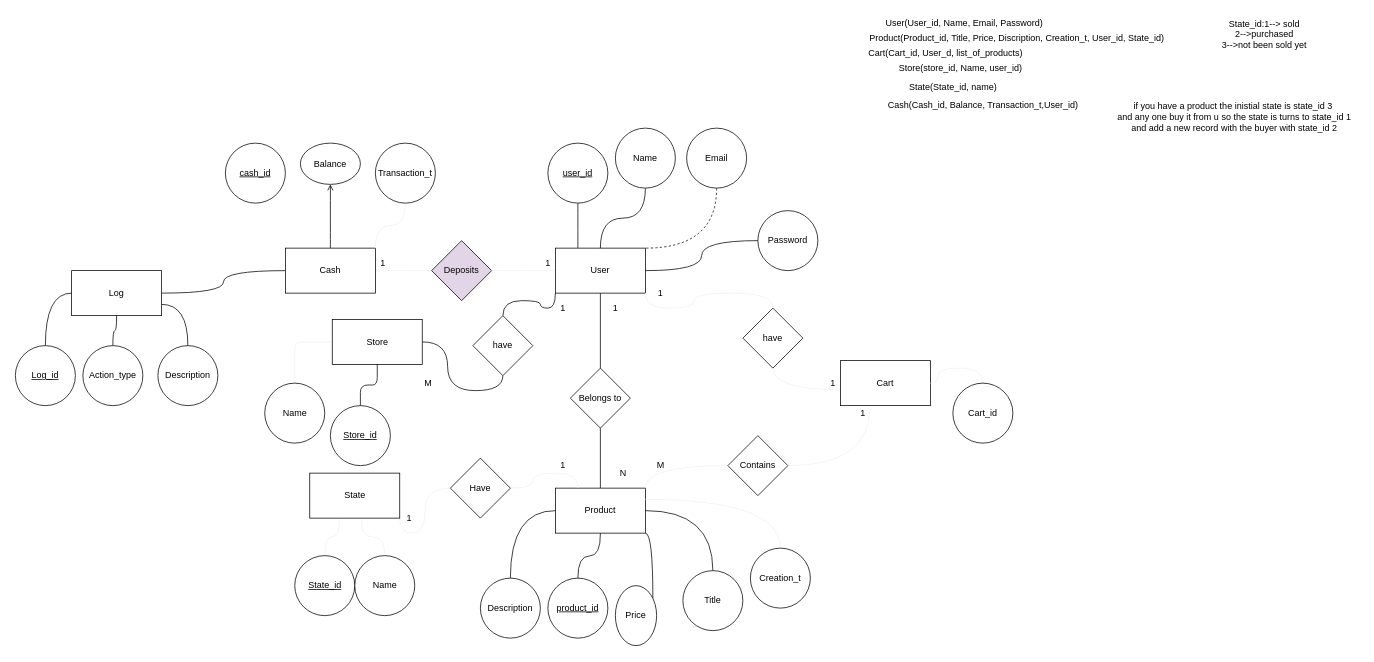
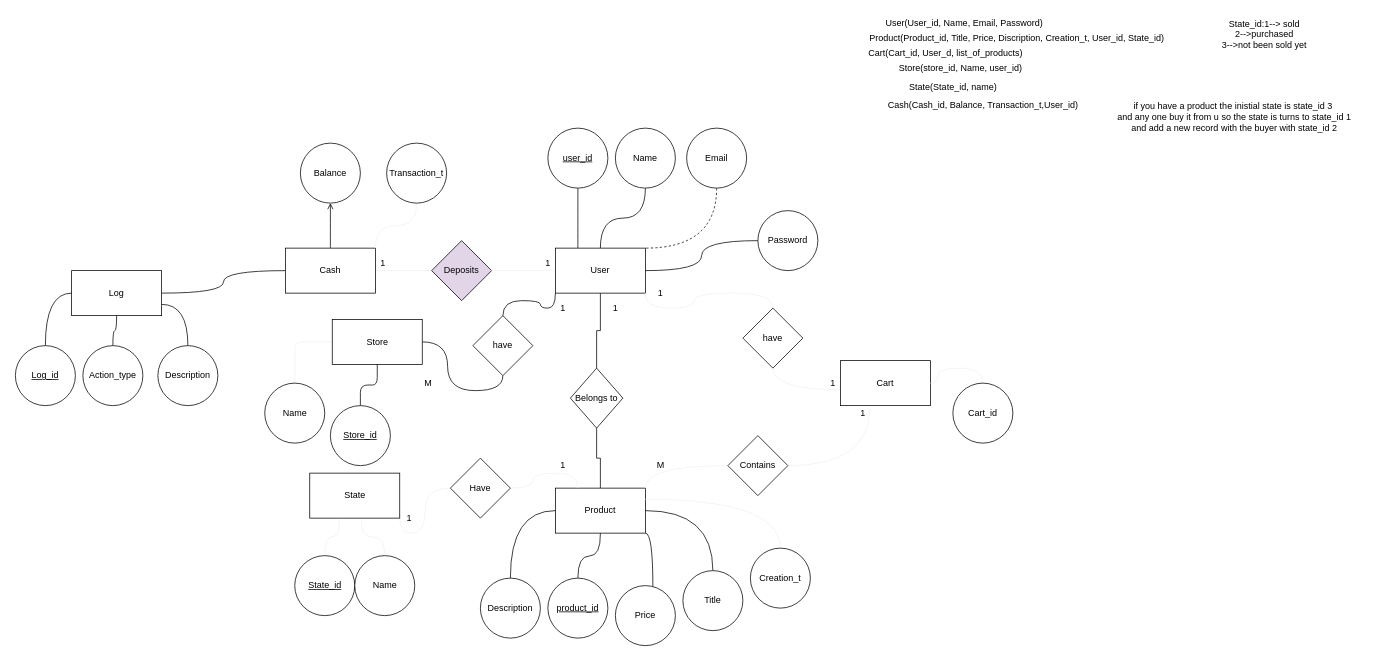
node "Balance": size 60x41 -> 60x60
node "cash_id": removed
node "Transaction_t": moved (405, 173) -> (417, 173)
node "user_id": moved (578, 173) -> (578, 158)
node "Belongs to": size 60x60 -> 53x60
node "N": removed
node "Price": size 41x60 -> 60x60
